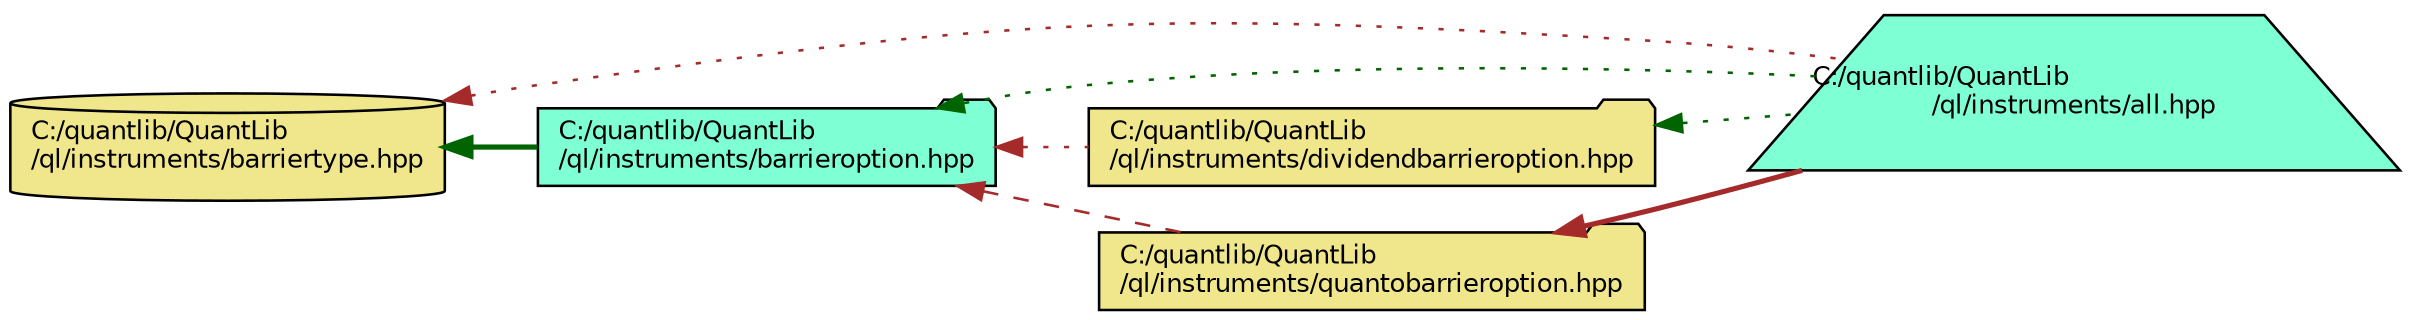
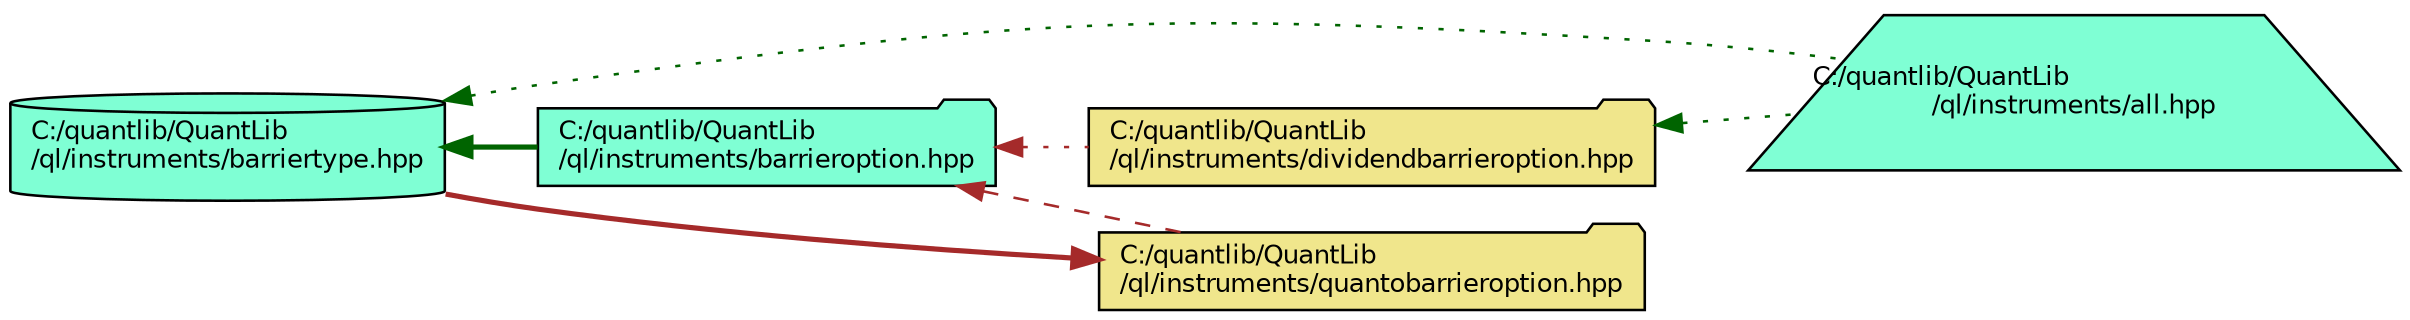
edge "C:/quantlib/QuantLib /ql/instruments/all.hpp" -> "C:/quantlib/QuantLib /ql/instruments/barriertype.hpp": color brown -> darkgreen
edge "C:/quantlib/QuantLib /ql/instruments/all.hpp" -> "C:/quantlib/QuantLib /ql/instruments/barrieroption.hpp": removed
node "C:/quantlib/QuantLib /ql/instruments/barriertype.hpp": fillcolor khaki -> aquamarine
edge "C:/quantlib/QuantLib /ql/instruments/all.hpp" -> "C:/quantlib/QuantLib /ql/instruments/quantobarrieroption.hpp": now "C:/quantlib/QuantLib /ql/instruments/barriertype.hpp" -> "C:/quantlib/QuantLib /ql/instruments/quantobarrieroption.hpp"
